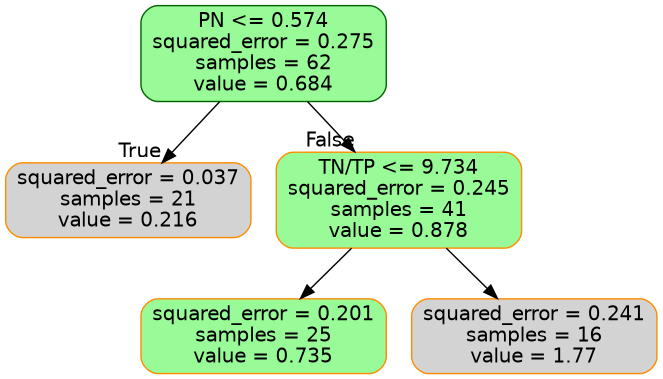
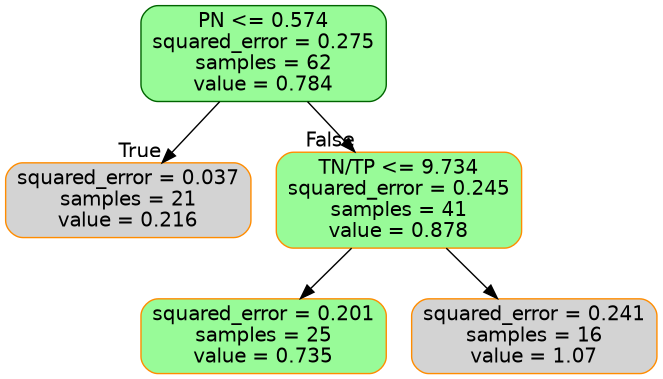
node "PN <= 0.574 squared_error = 0.275 samples = 62 value = 0.684": label "PN <= 0.574 squared_error = 0.275 samples = 62 value = 0.684" -> "PN <= 0.574 squared_error = 0.275 samples = 62 value = 0.784"
node "squared_error = 0.241 samples = 16 value = 1.77": label "squared_error = 0.241 samples = 16 value = 1.77" -> "squared_error = 0.241 samples = 16 value = 1.07"
